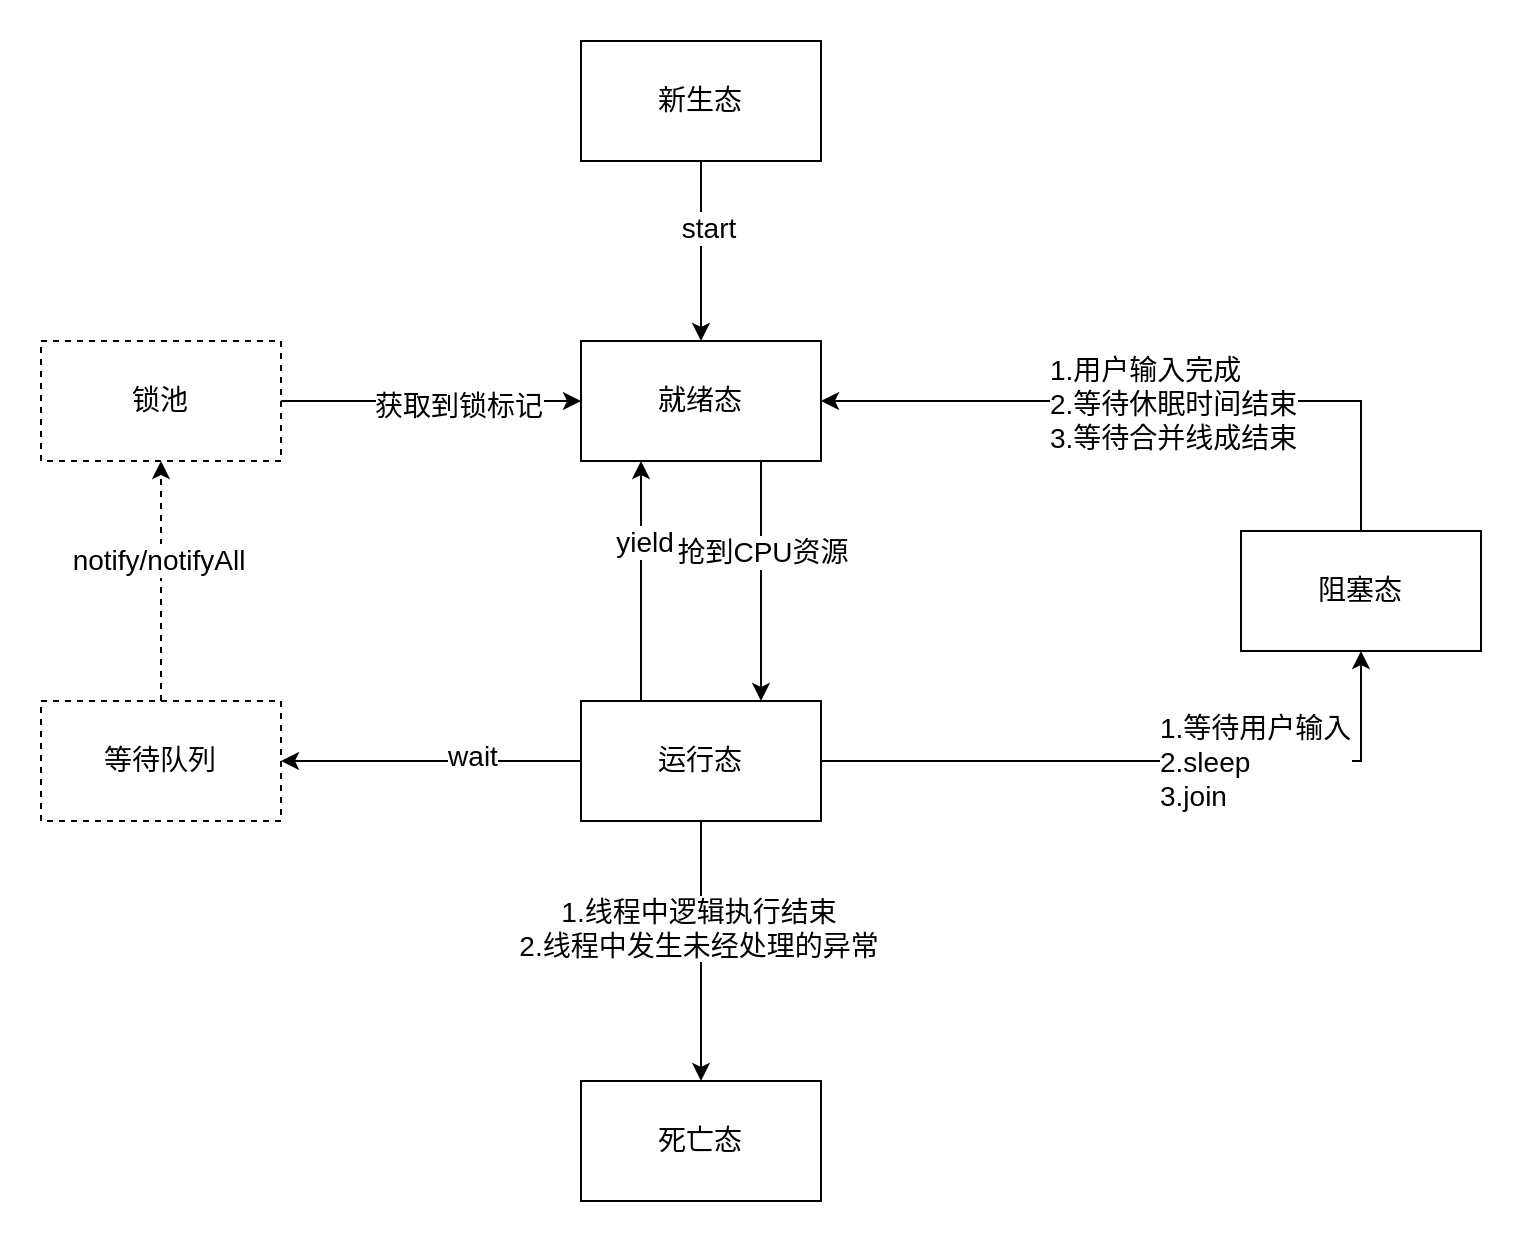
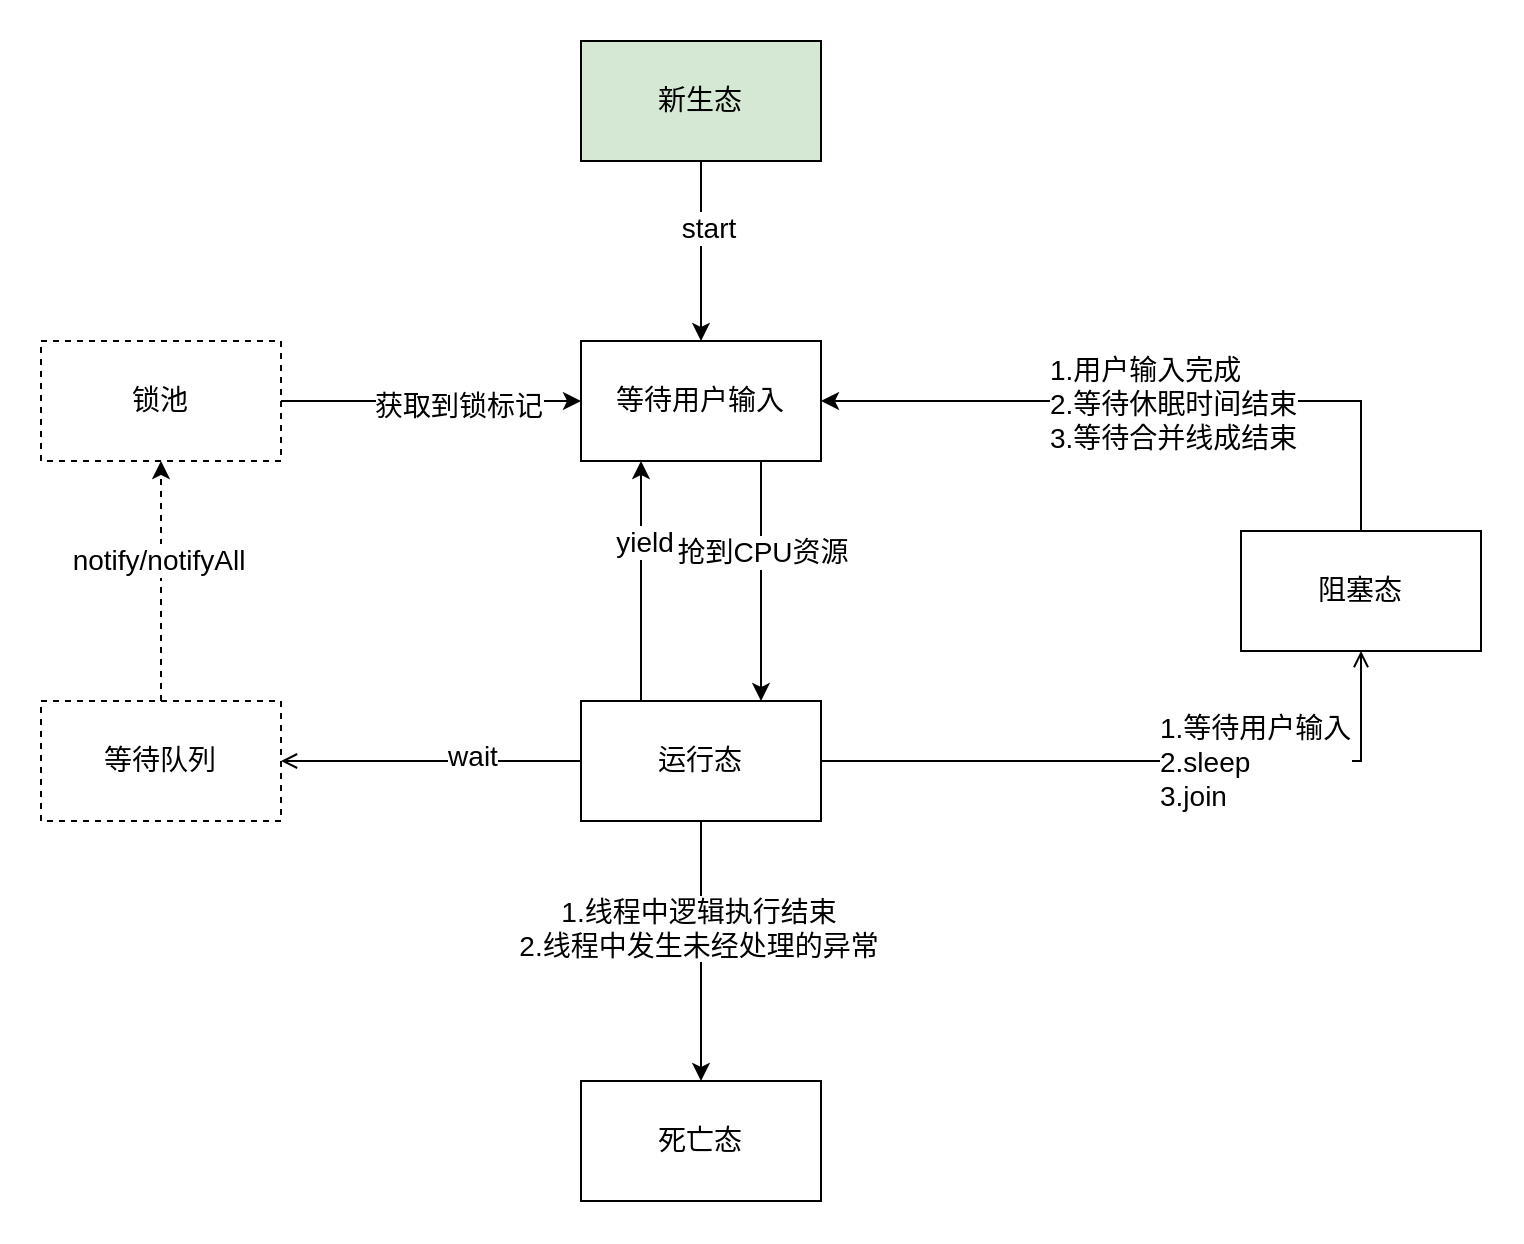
node "新生态": fillcolor #ffffff -> #d5e8d4
node "就绪态": label "就绪态" -> "等待用户输入"
edge "运行态" -> "阻塞态": arrowhead classic -> open
edge "运行态" -> "等待队列": arrowhead classic -> open
